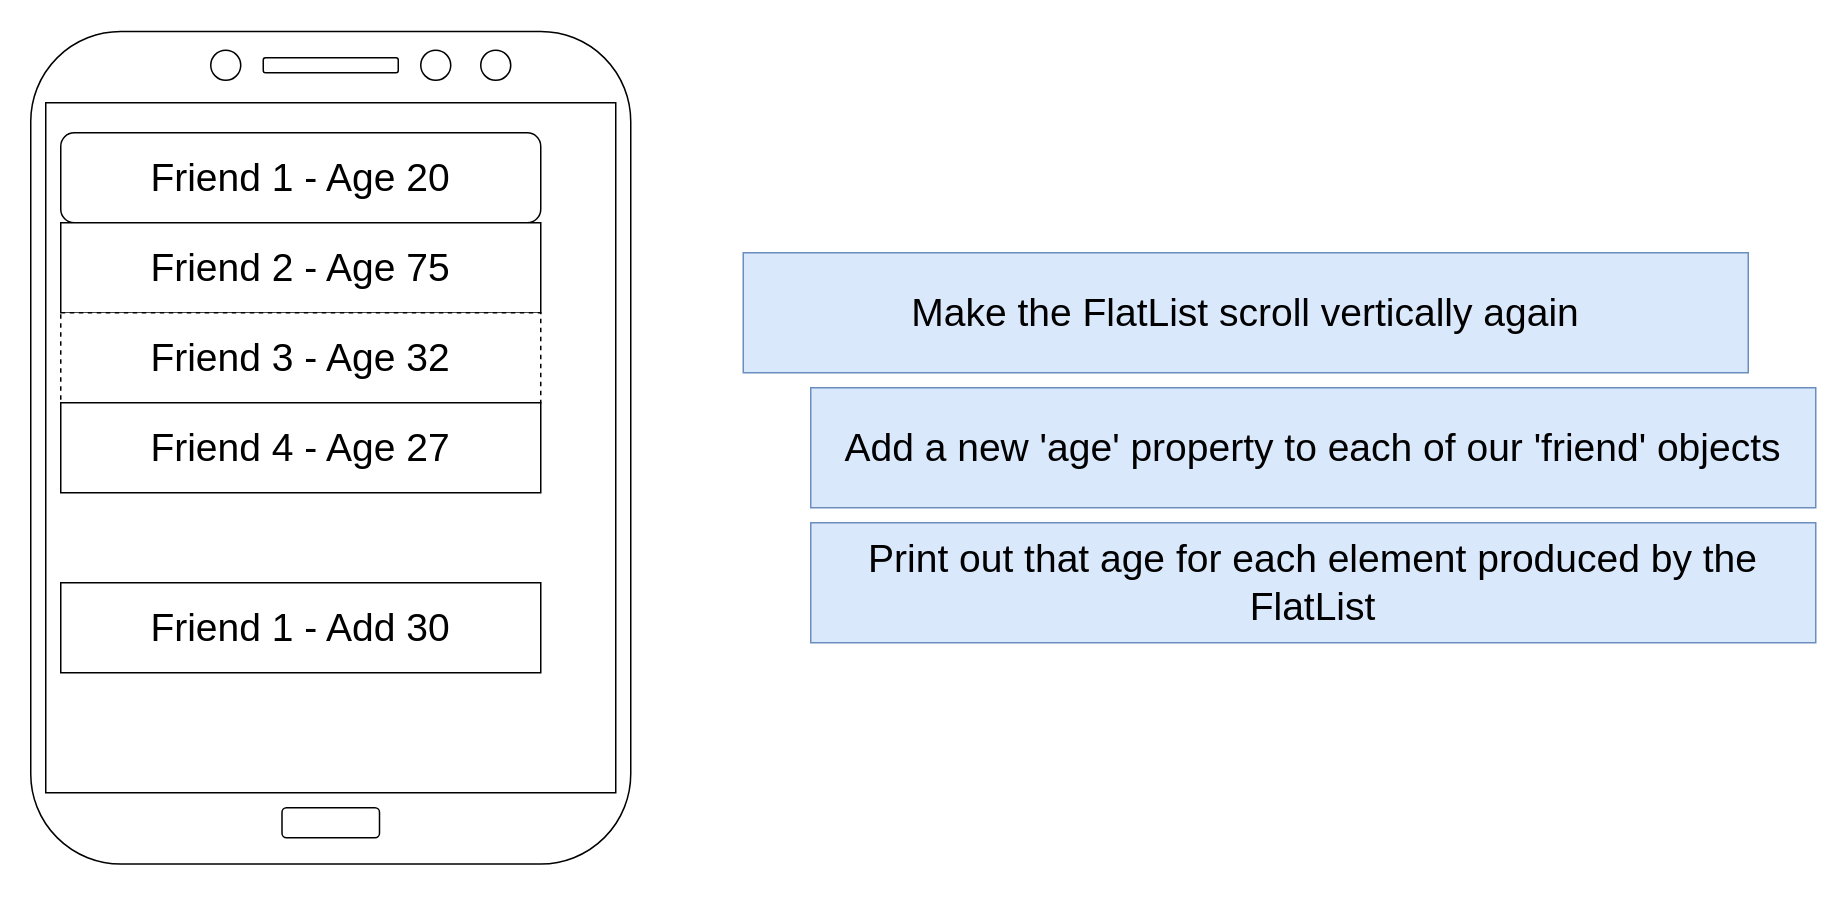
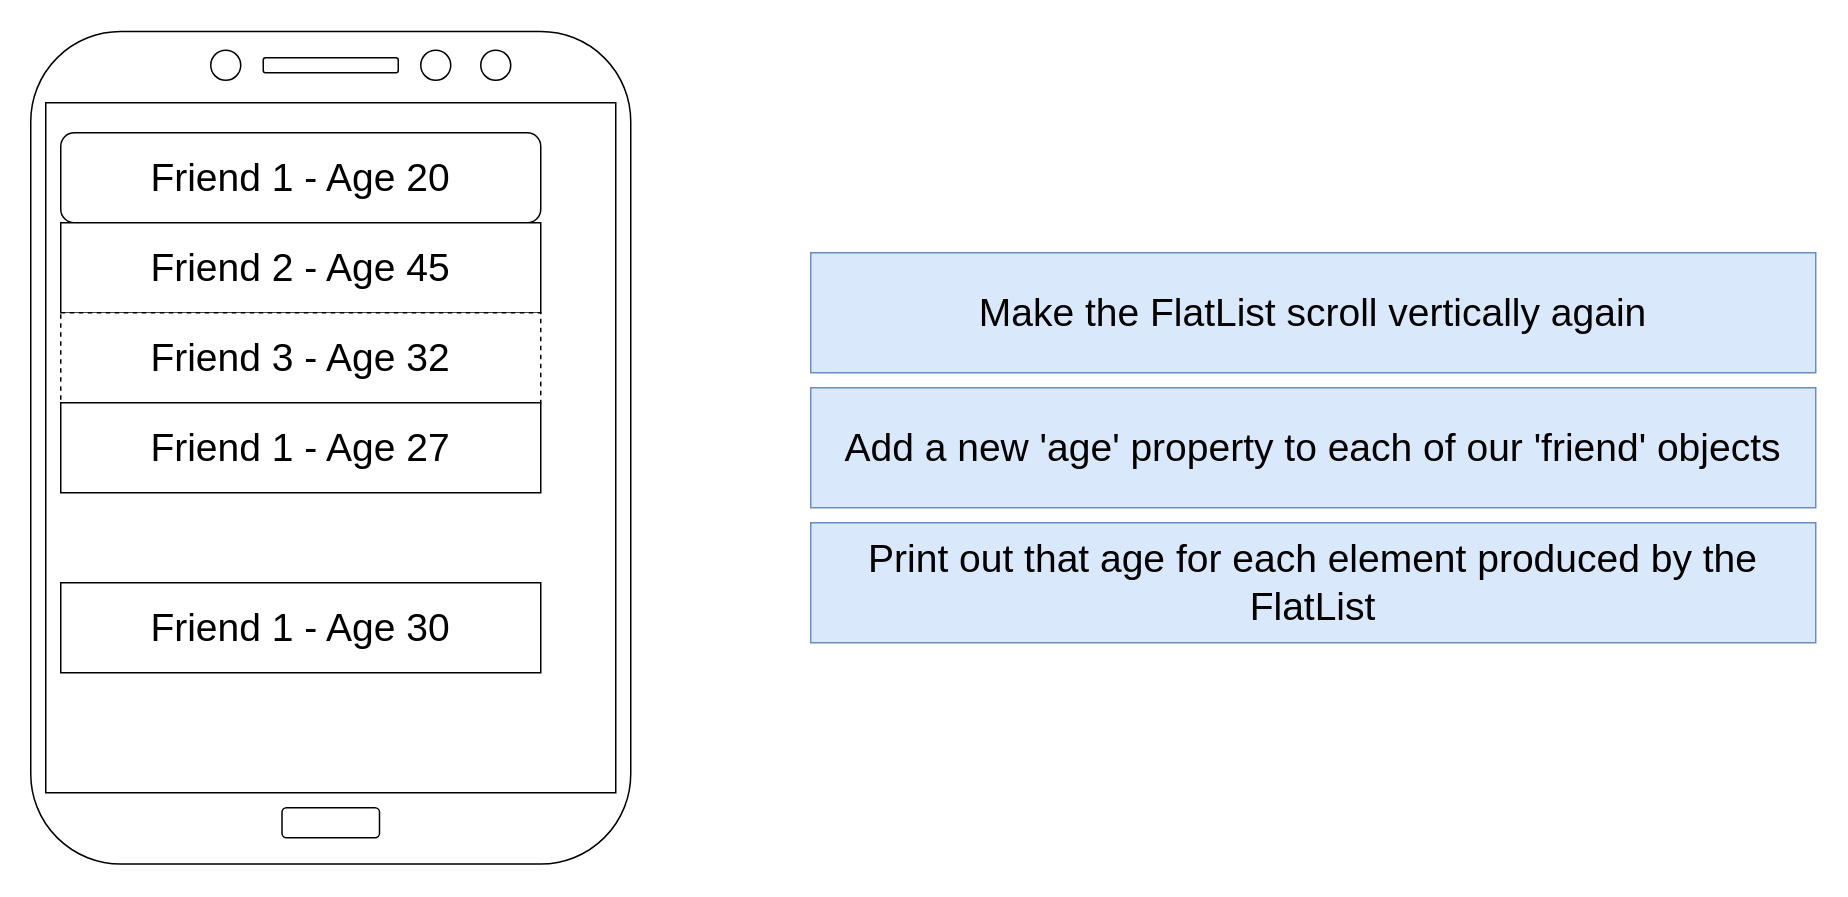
node "Friend 2 - Age 75": label "Friend 2 - Age 75" -> "Friend 2 - Age 45"
node "Make the FlatList scroll vertically again": moved (1246, 313) -> (1313, 313)
node "Friend 4 - Age 27": label "Friend 4 - Age 27" -> "Friend 1 - Age 27"
node "Friend 1 - Add 30": label "Friend 1 - Add 30" -> "Friend 1 - Age 30"
